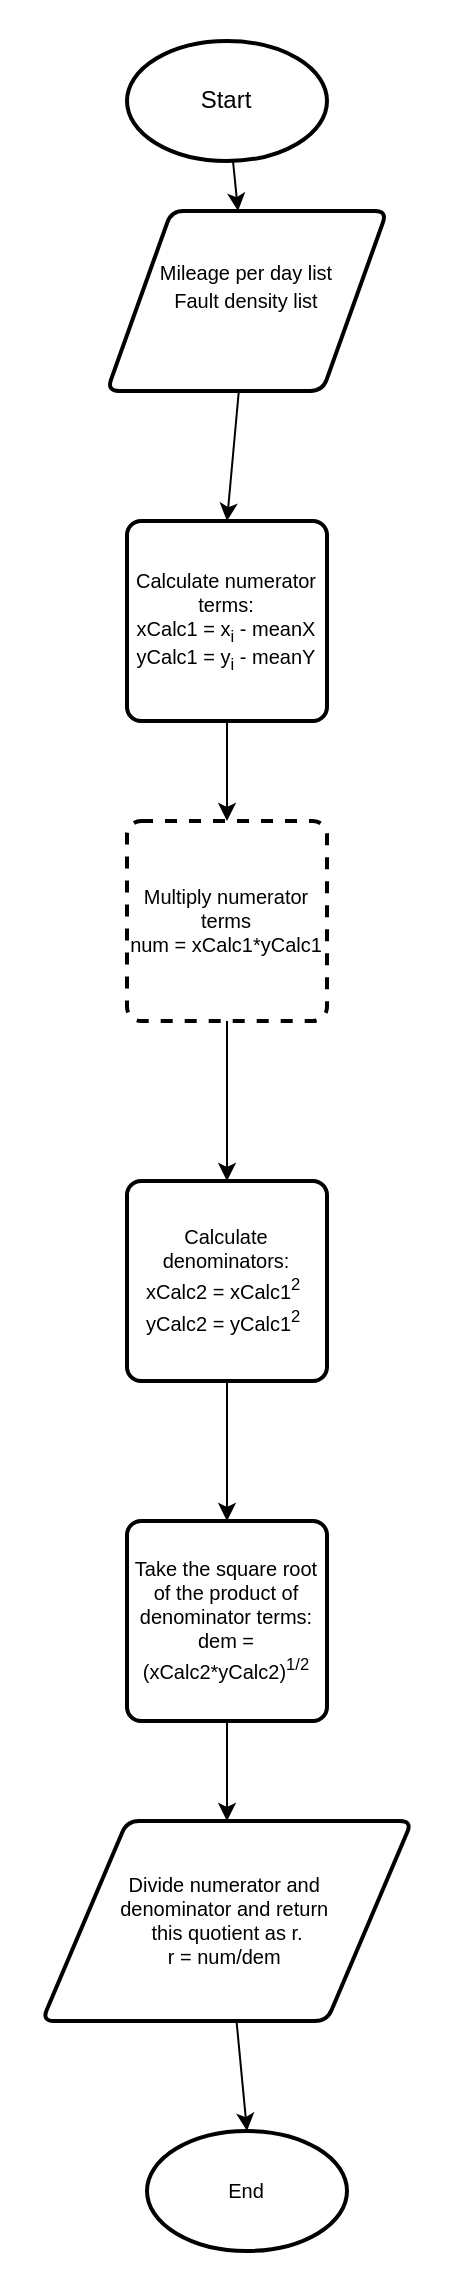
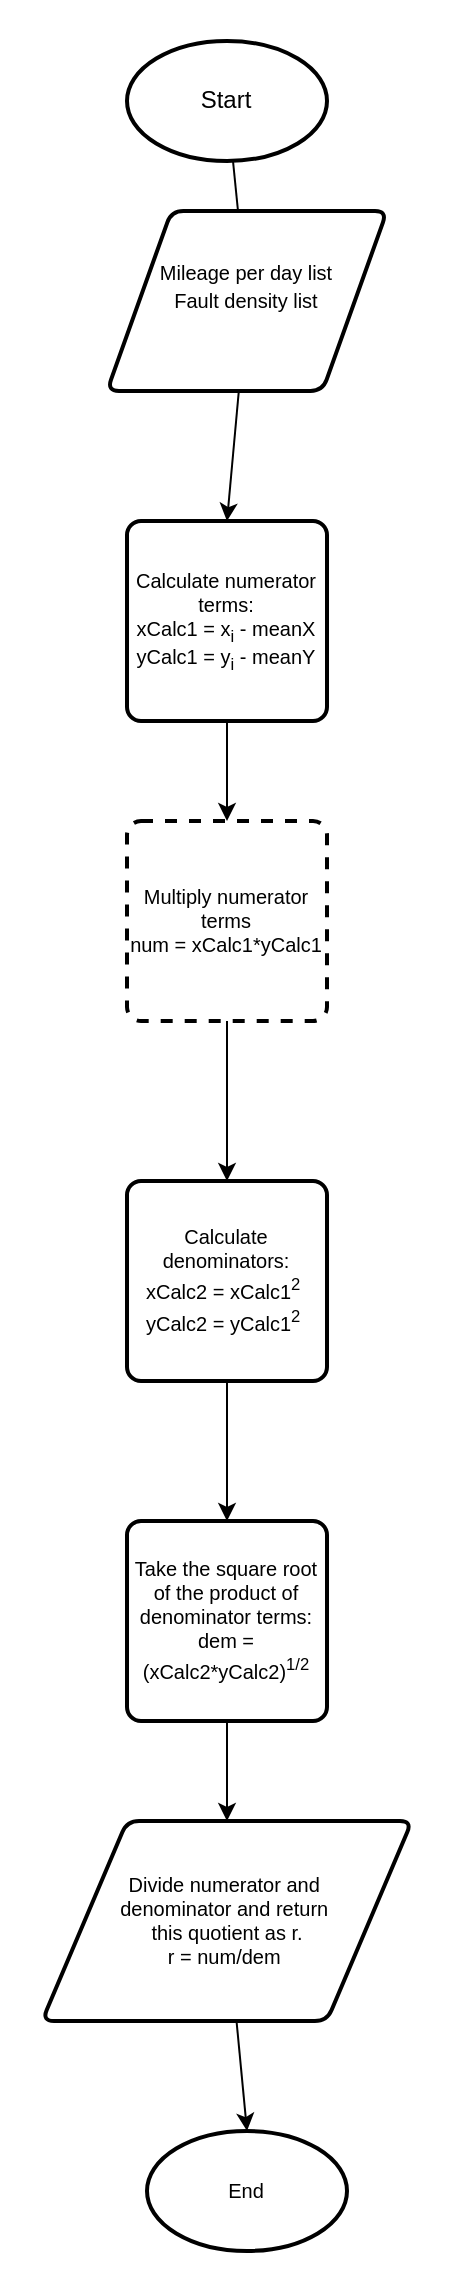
edge "Start" -> "Mileage per day list Fault density list": arrowhead classic -> none
